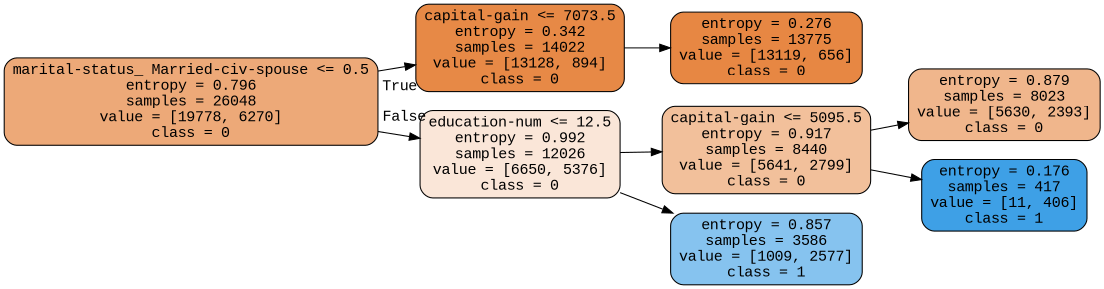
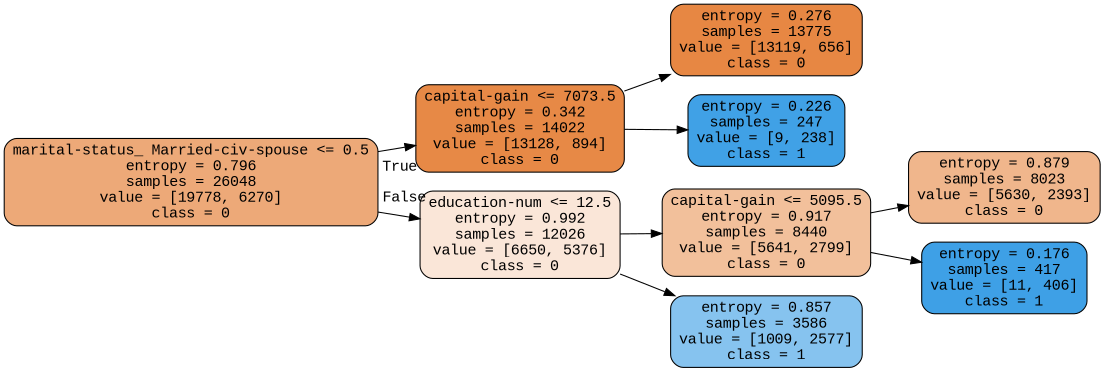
node "entropy = 0.226 samples = 247 value = [9, 238] class = 1": added
